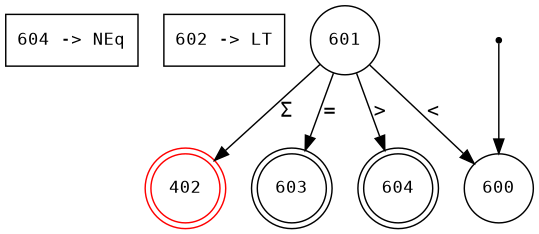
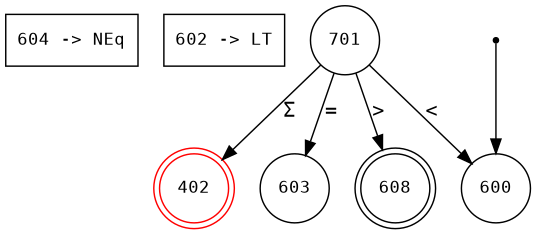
node "601": label "601" -> "701"
node "603": shape doublecircle -> circle
node "604": label "604" -> "608"
